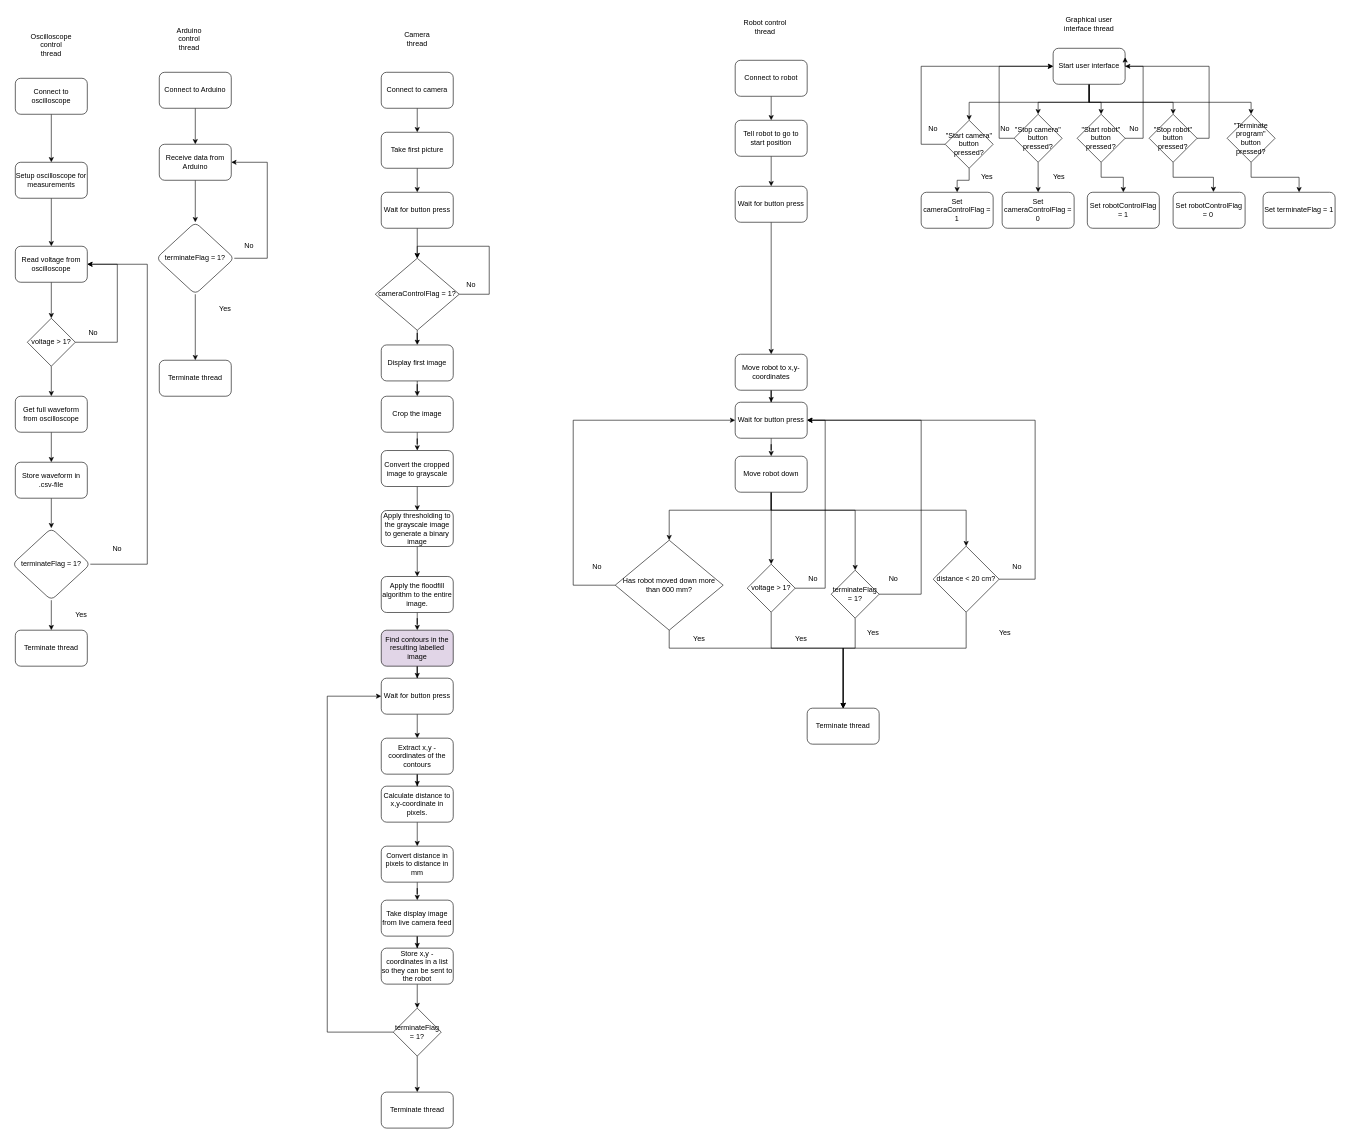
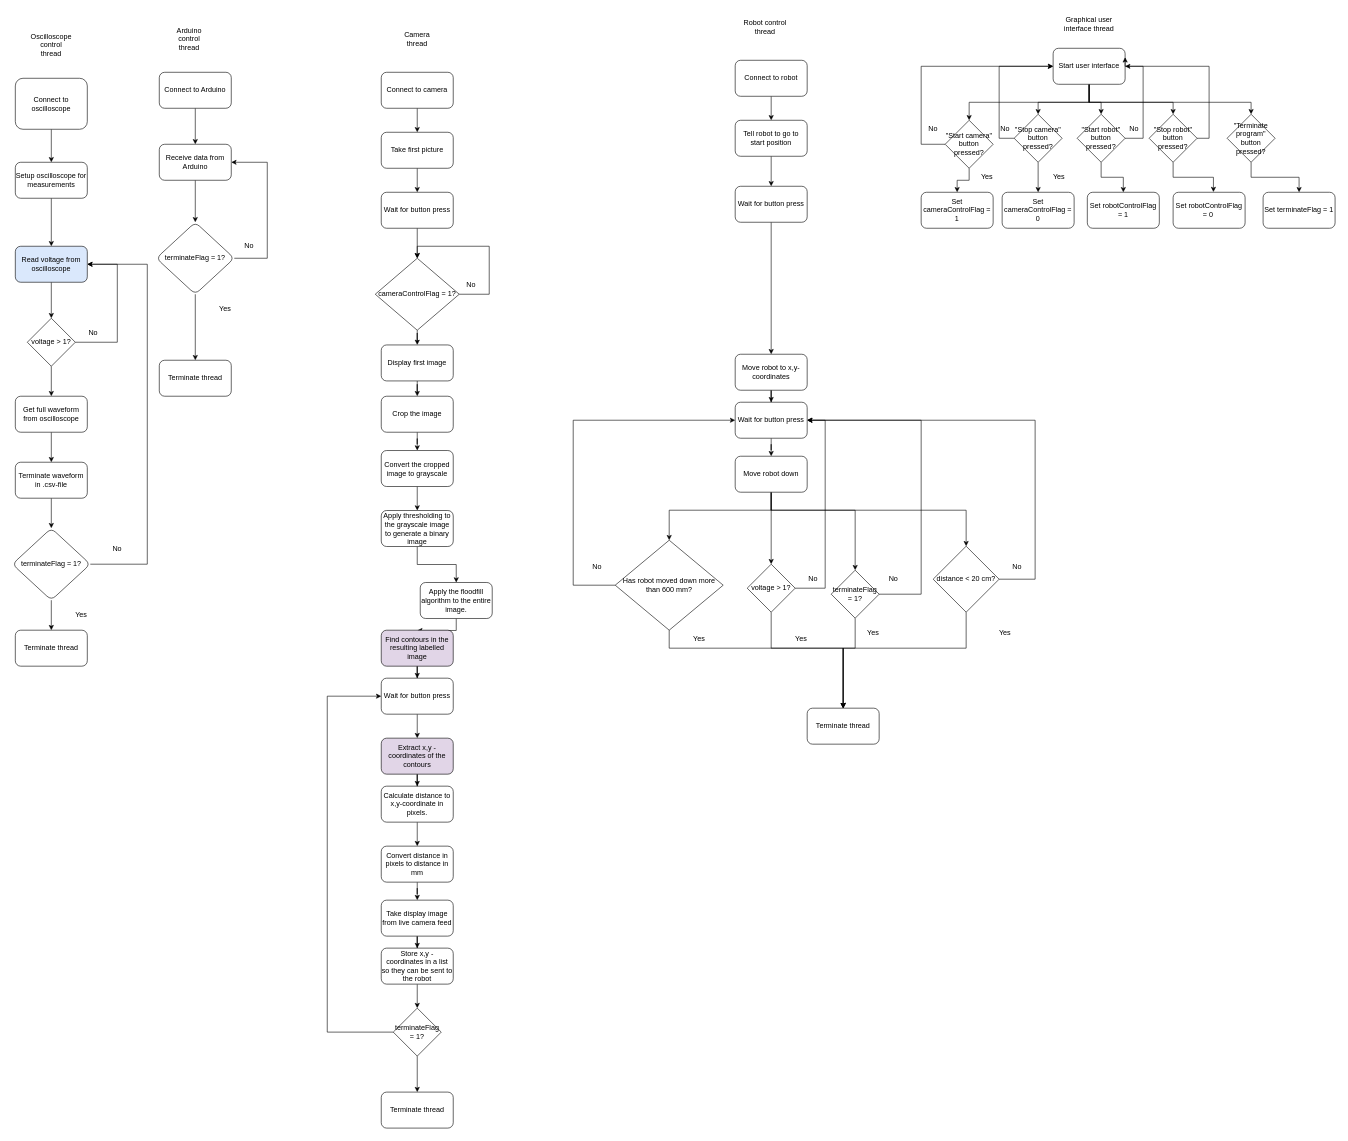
node "Connect to oscilloscope": size 72x36 -> 72x51
node "Read voltage from oscilloscope": fillcolor #ffffff -> #dae8fc
node "Store waveform in .csv-file": label "Store waveform in .csv-file" -> "Terminate waveform in .csv-file"
node "Apply the floodfill algorithm to the entire image.": moved (417, 595) -> (456, 601)
node "Extract x,y - coordinates of the contours": fillcolor #ffffff -> #e1d5e7
